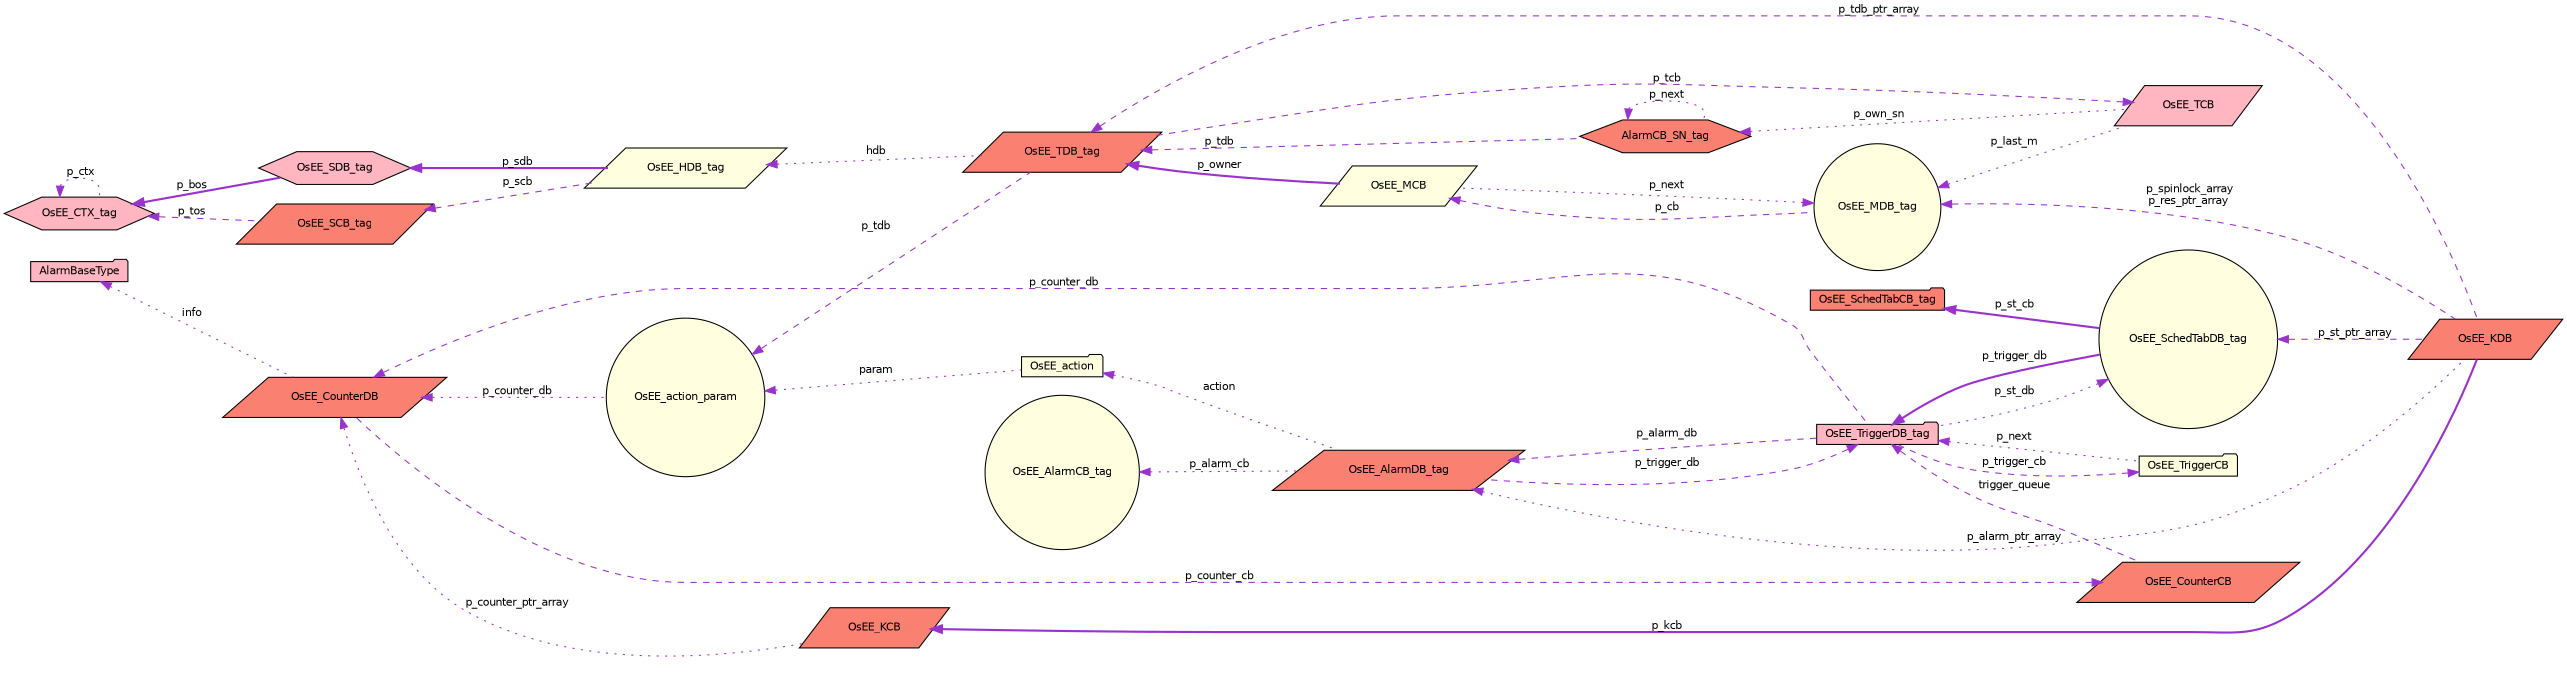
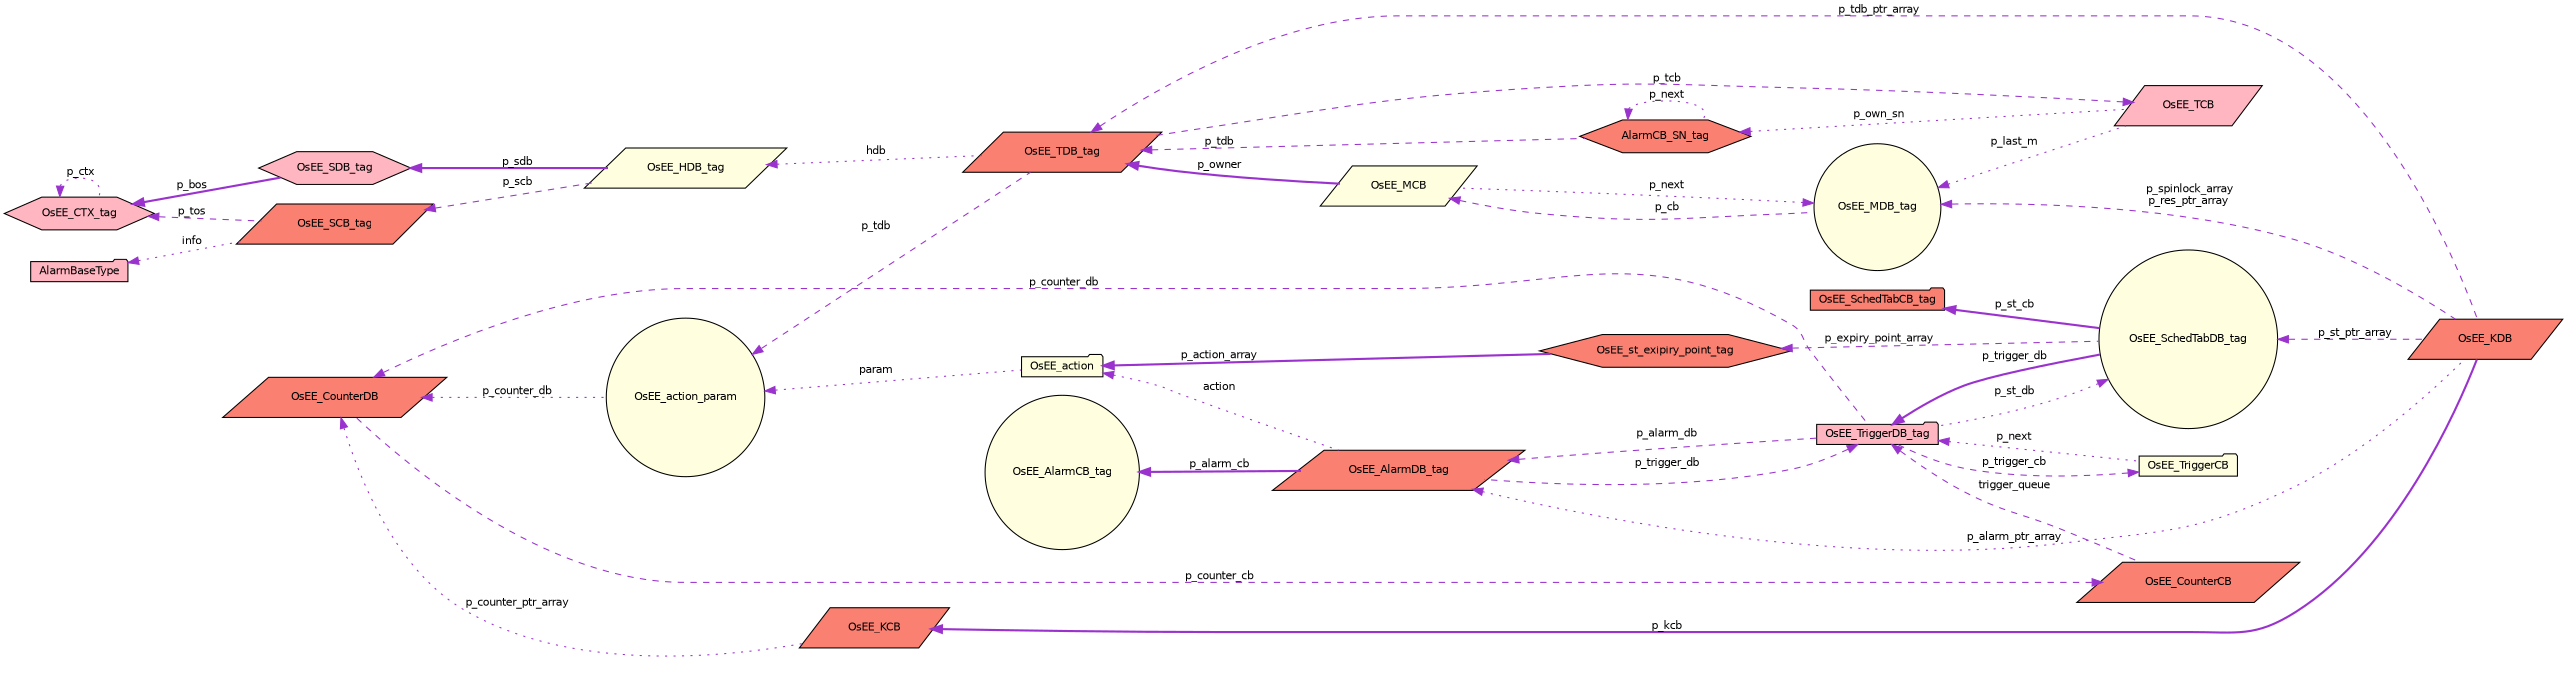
edge "OsEE_CounterDB" -> "AlarmBaseType": now "OsEE_SCB_tag" -> "AlarmBaseType"
node "OsEE_st_exipiry_point_tag": added
edge "OsEE_AlarmDB_tag" -> "OsEE_AlarmCB_tag": style dotted -> bold
